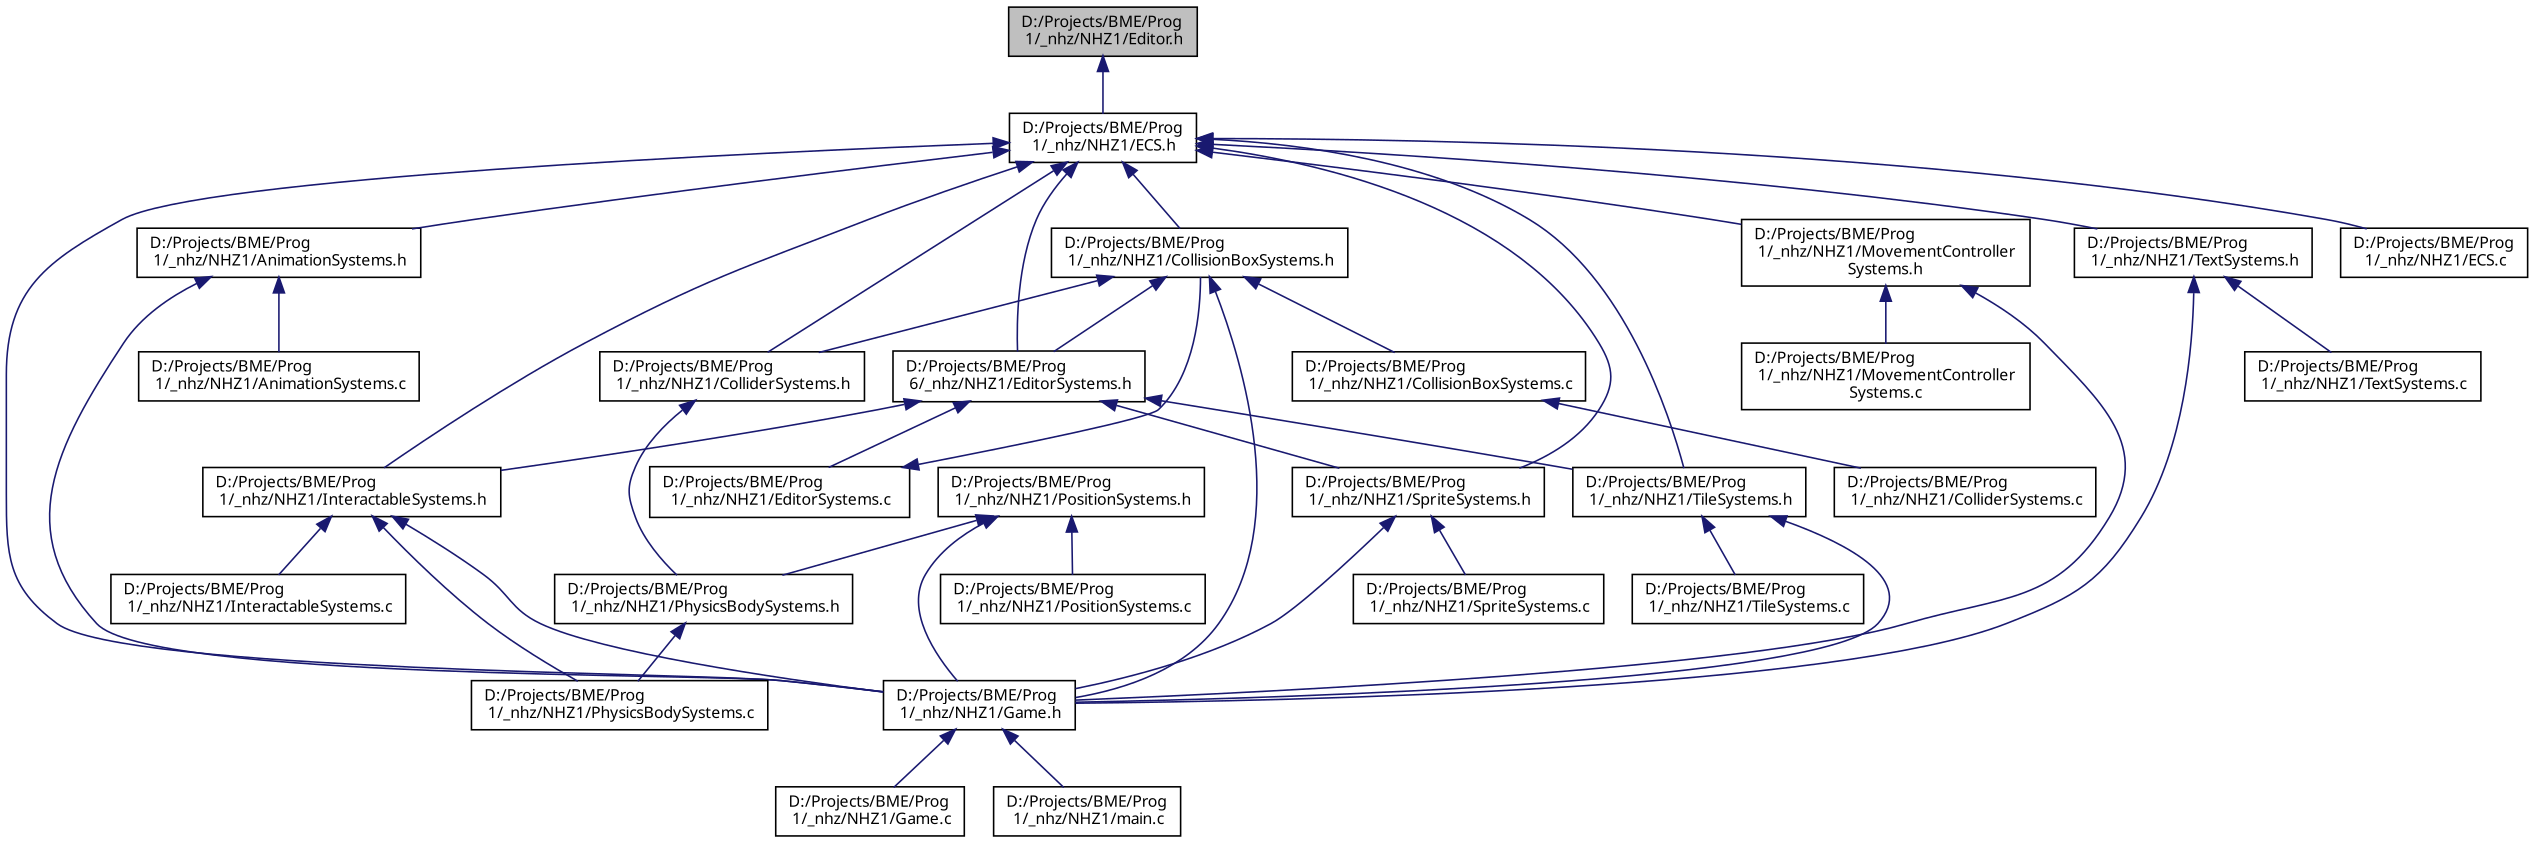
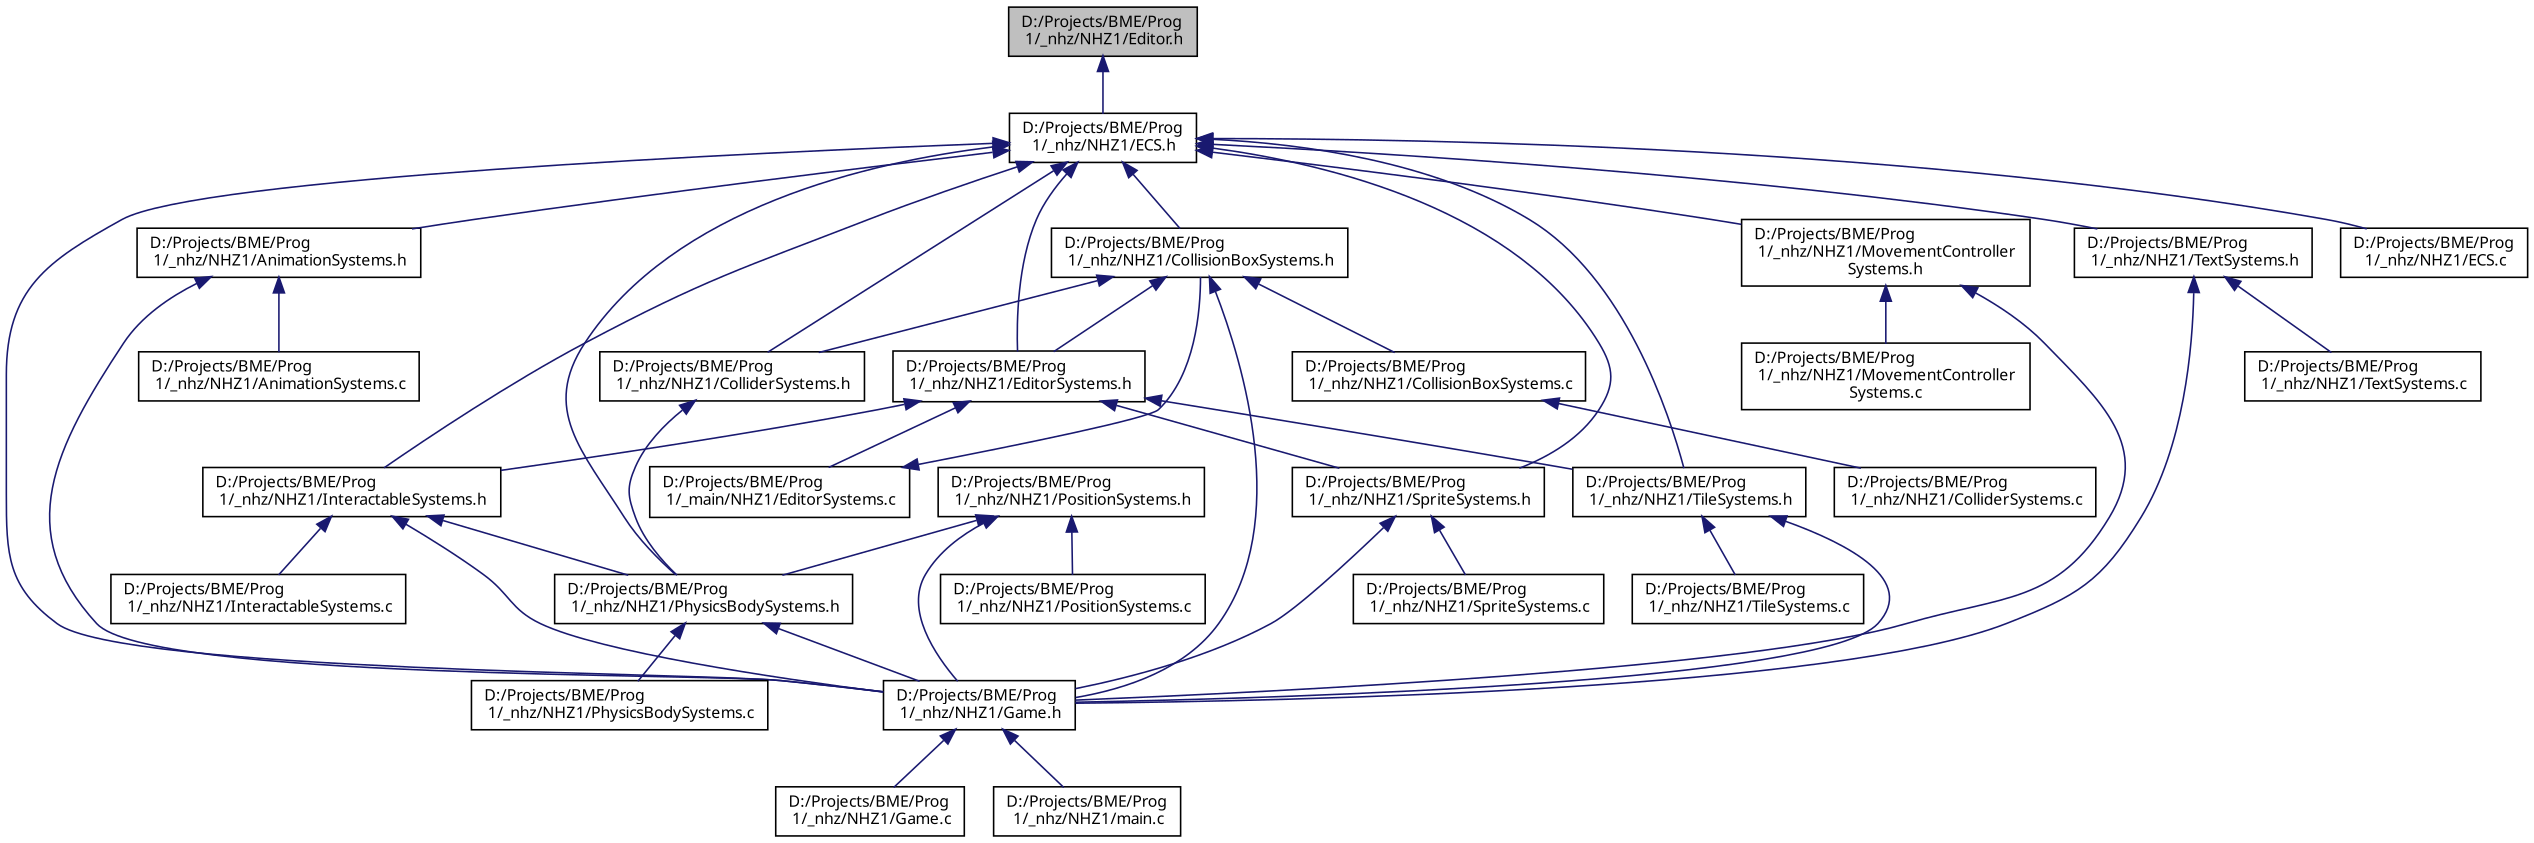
edge "D:/Projects/BME/Prog 1/_nhz/NHZ1/PhysicsBodySystems.h" -> "D:/Projects/BME/Prog 1/_nhz/NHZ1/ECS.h": added
node "D:/Projects/BME/Prog 6/_nhz/NHZ1/EditorSystems.h": label "D:/Projects/BME/Prog 6/_nhz/NHZ1/EditorSystems.h" -> "D:/Projects/BME/Prog 1/_nhz/NHZ1/EditorSystems.h"
node "D:/Projects/BME/Prog 1/_nhz/NHZ1/EditorSystems.c": label "D:/Projects/BME/Prog 1/_nhz/NHZ1/EditorSystems.c" -> "D:/Projects/BME/Prog 1/_main/NHZ1/EditorSystems.c"
edge "D:/Projects/BME/Prog 1/_nhz/NHZ1/PhysicsBodySystems.c" -> "D:/Projects/BME/Prog 1/_nhz/NHZ1/InteractableSystems.h": now "D:/Projects/BME/Prog 1/_nhz/NHZ1/PhysicsBodySystems.h" -> "D:/Projects/BME/Prog 1/_nhz/NHZ1/InteractableSystems.h"
edge "D:/Projects/BME/Prog 1/_nhz/NHZ1/Game.h" -> "D:/Projects/BME/Prog 1/_nhz/NHZ1/PhysicsBodySystems.h": added
